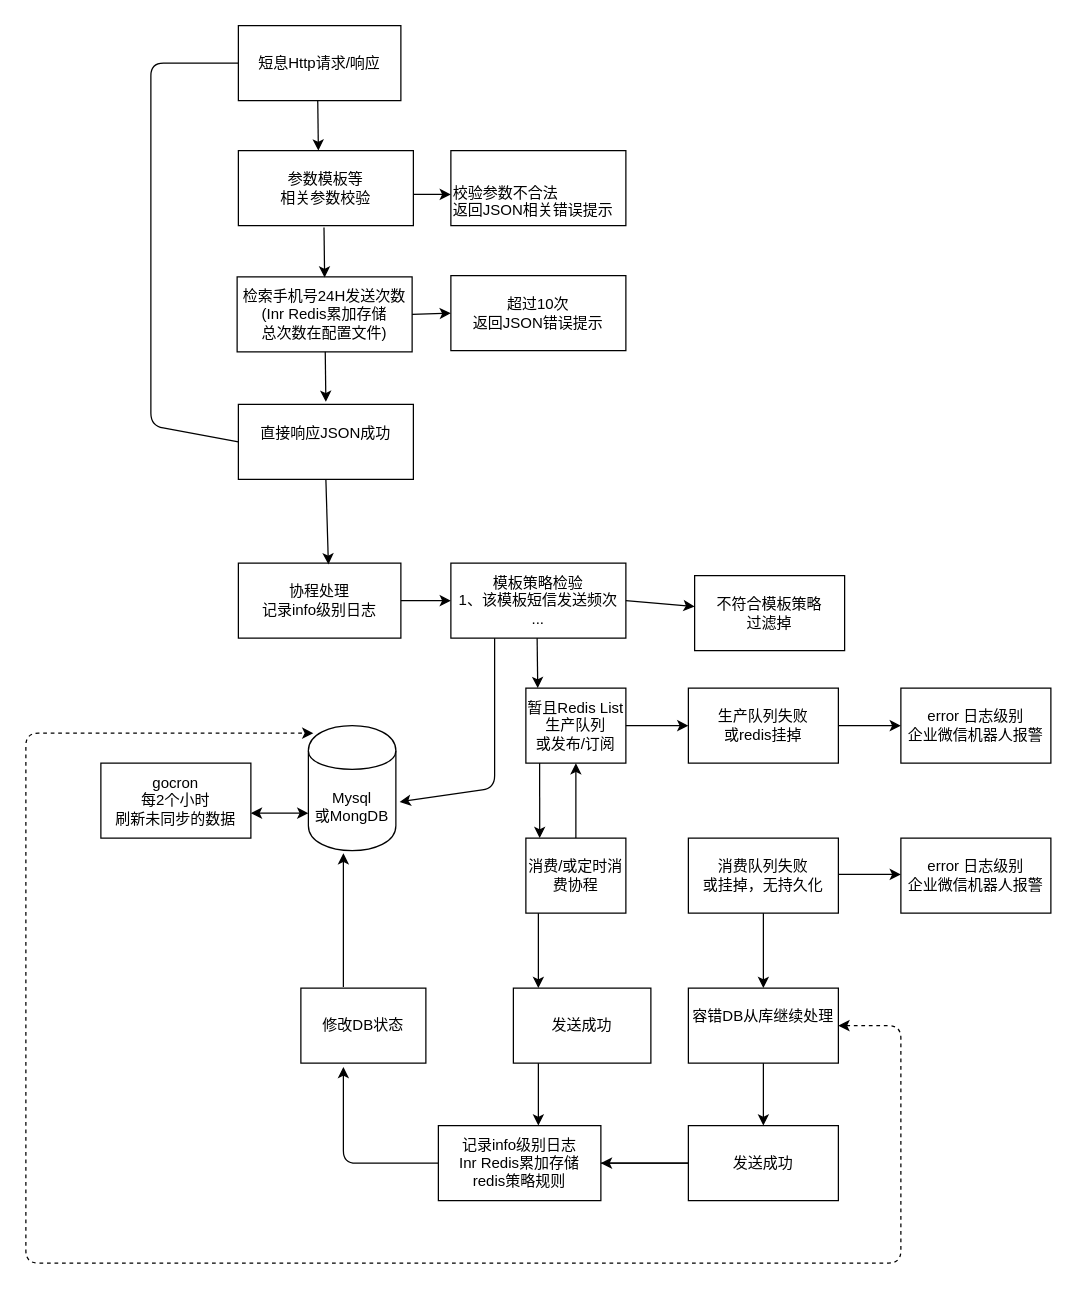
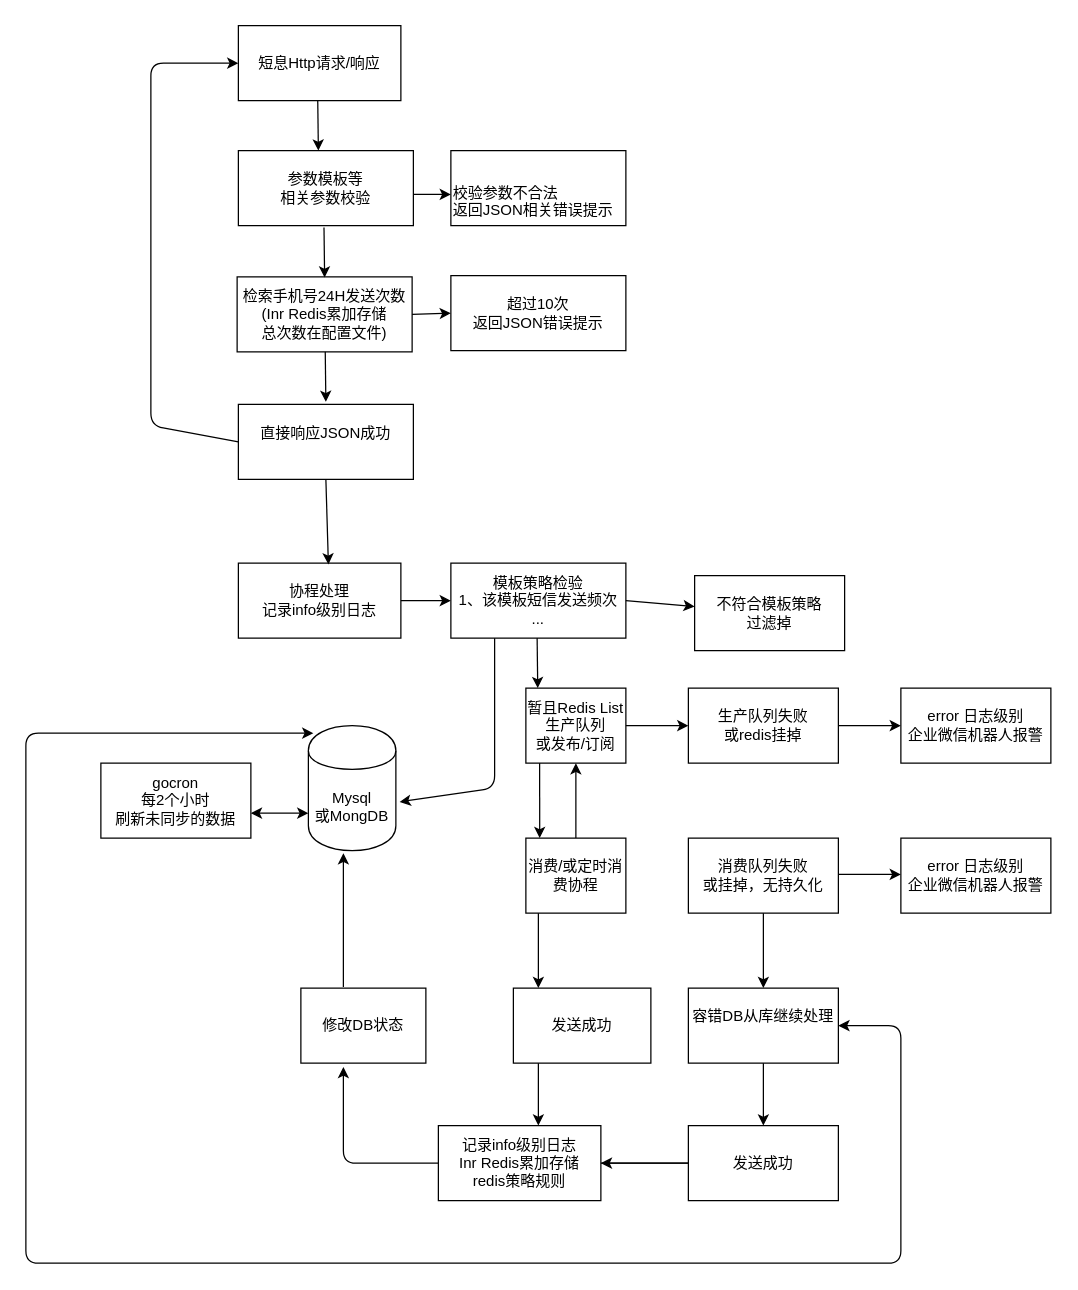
edge "短息Http请求/响应" -- "直接响应JSON成功": arrowhead none -> classic
edge "Mysql 或MongDB" -- "容错DB从库继续处理": style dashed -> solid
